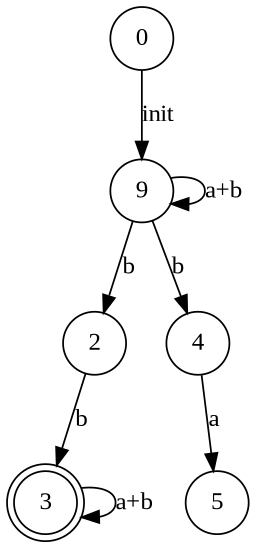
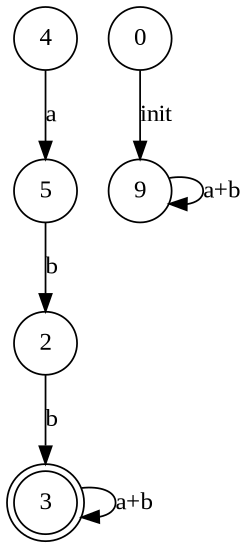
edge "9" -> "2": now "5" -> "2"
edge "9" -> "4": removed, label "b"
